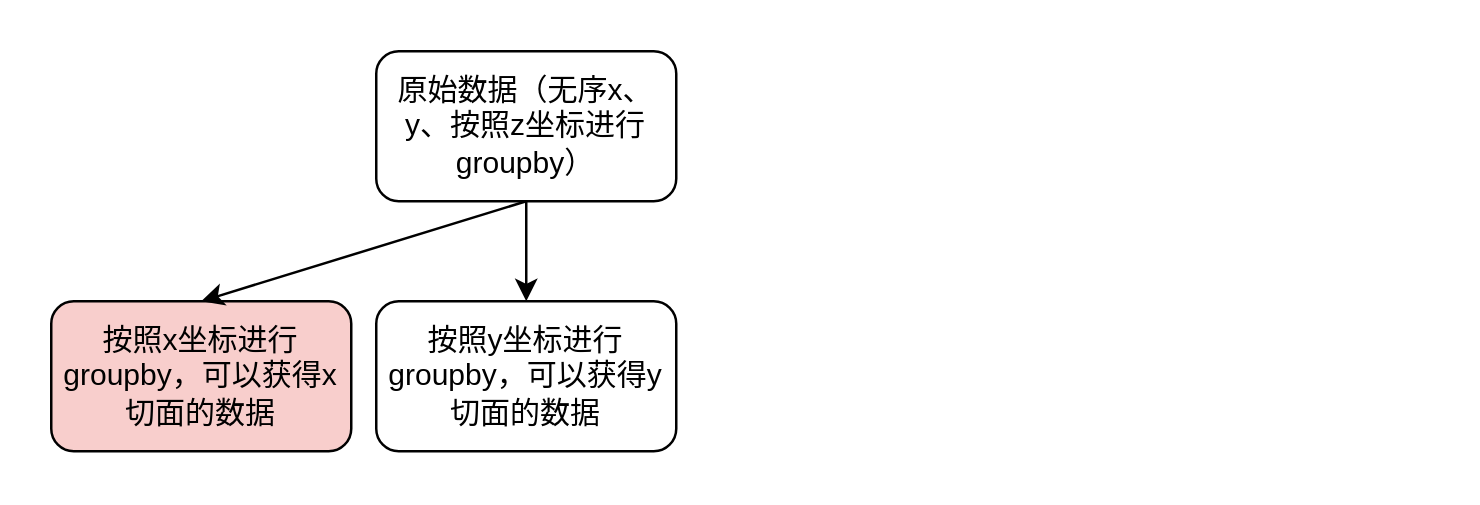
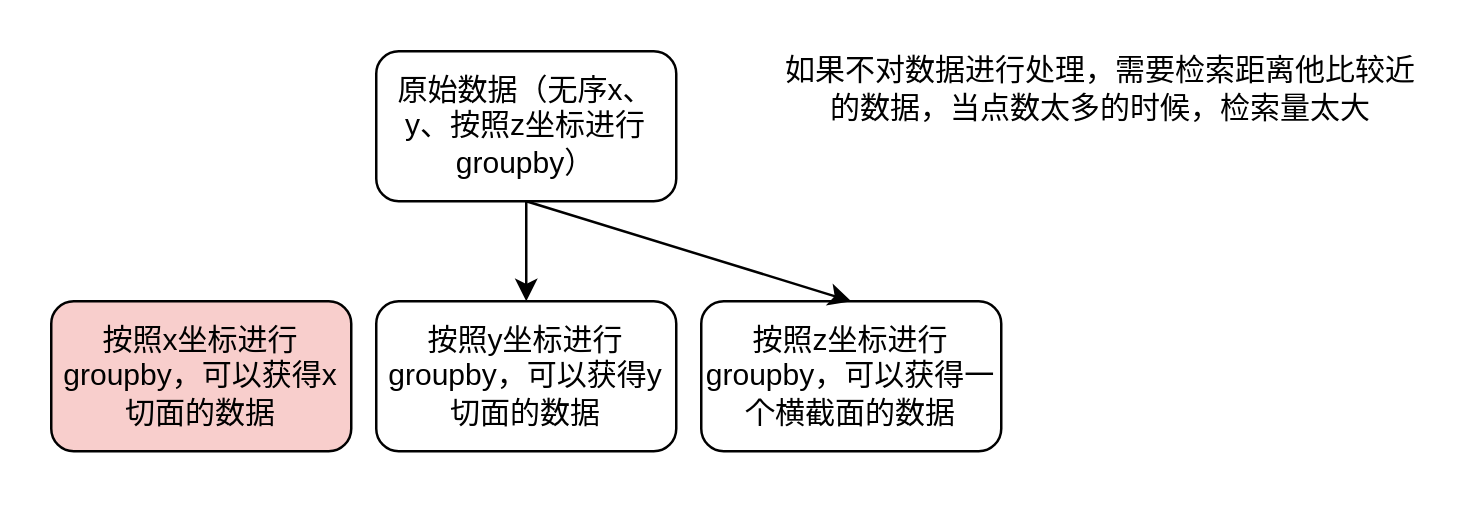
node "如果不对数据进行处理，需要检索距离他比较近的数据，当点数太多的时候，检索量太大": added
edge "原始数据（无序x、y、按照z坐标进行groupby）" -> "按照x坐标进行groupby，可以获得x切面的数据": removed
edge "原始数据（无序x、y、按照z坐标进行groupby）" -> "按照z坐标进行groupby，可以获得一个横截面的数据": added
node "按照z坐标进行groupby，可以获得一个横截面的数据": added
